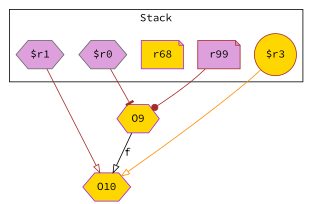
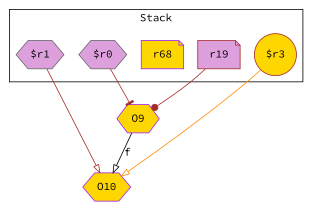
node "r99": label "r99" -> "r19"
